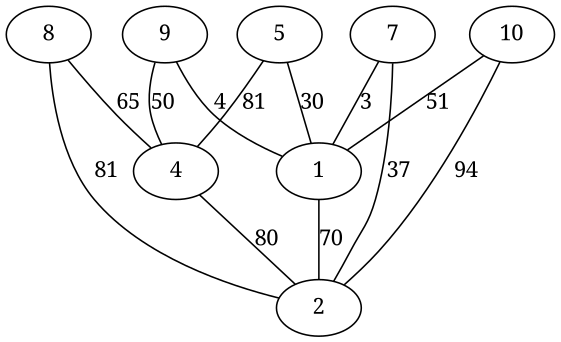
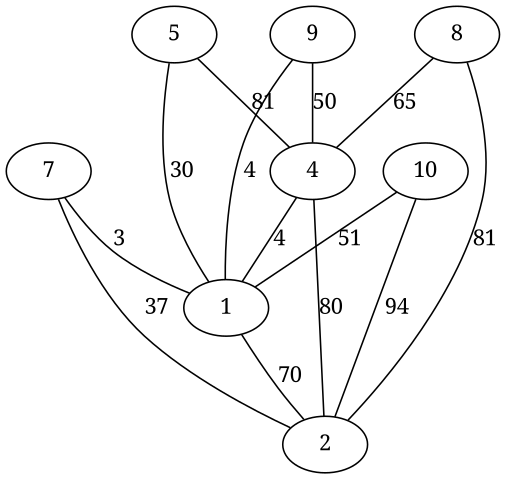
edge "4" -- "1": added, label "4"
